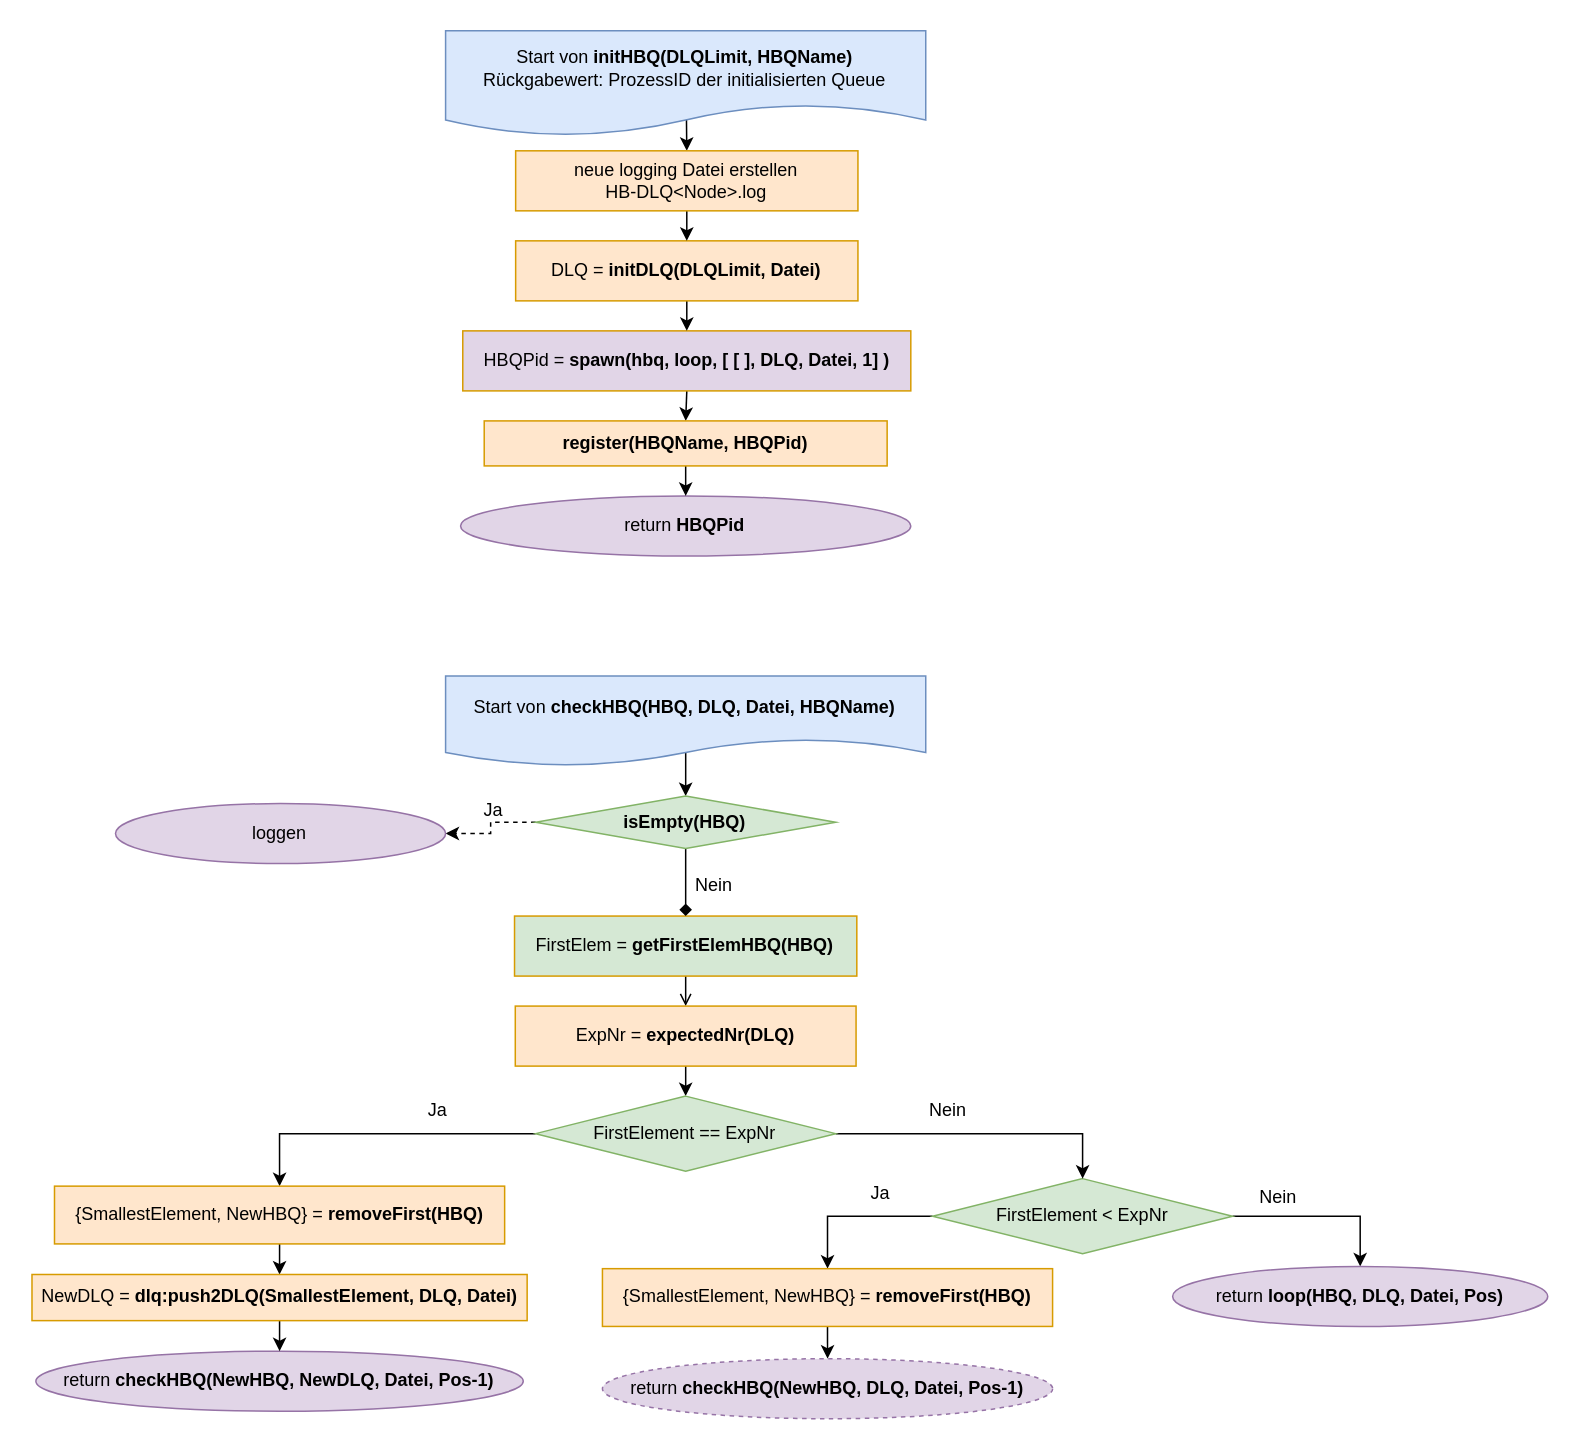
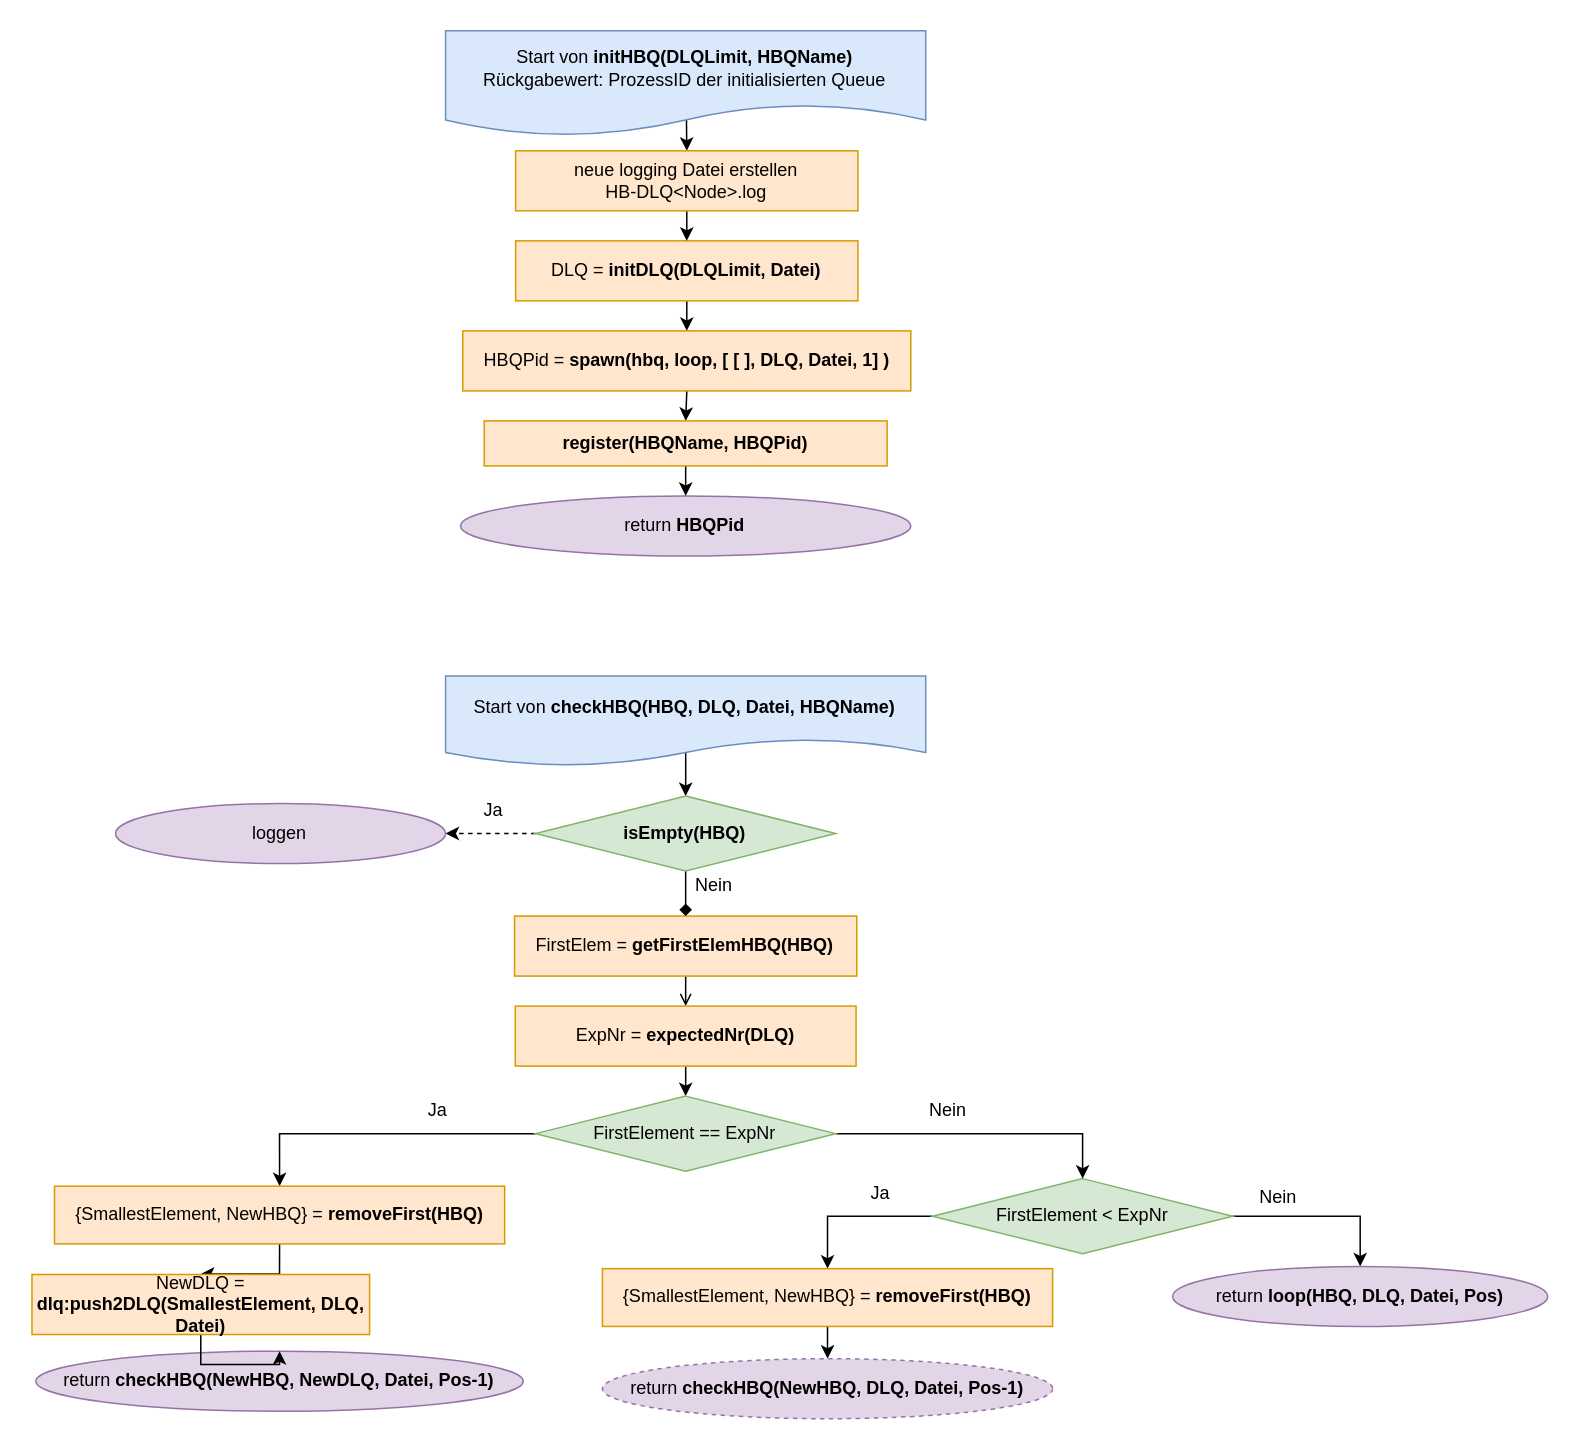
node "HBQPid = spawn(hbq, loop, [ [ ], DLQ, Datei, 1] )": fillcolor #e1d5e7 -> #ffe6cc
node "isEmpty(HBQ)": size 300x53 -> 300x75
node "FirstElem = getFirstElemHBQ(HBQ)": fillcolor #d5e8d4 -> #ffe6cc
node "NewDLQ = dlq:push2DLQ(SmallestElement, DLQ, Datei)": size 495x46 -> 338x60
